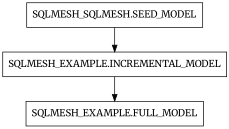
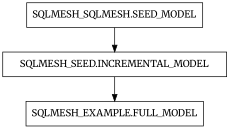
node "SQLMESH_EXAMPLE.INCREMENTAL_MODEL": label "SQLMESH_EXAMPLE.INCREMENTAL_MODEL" -> "SQLMESH_SEED.INCREMENTAL_MODEL"
